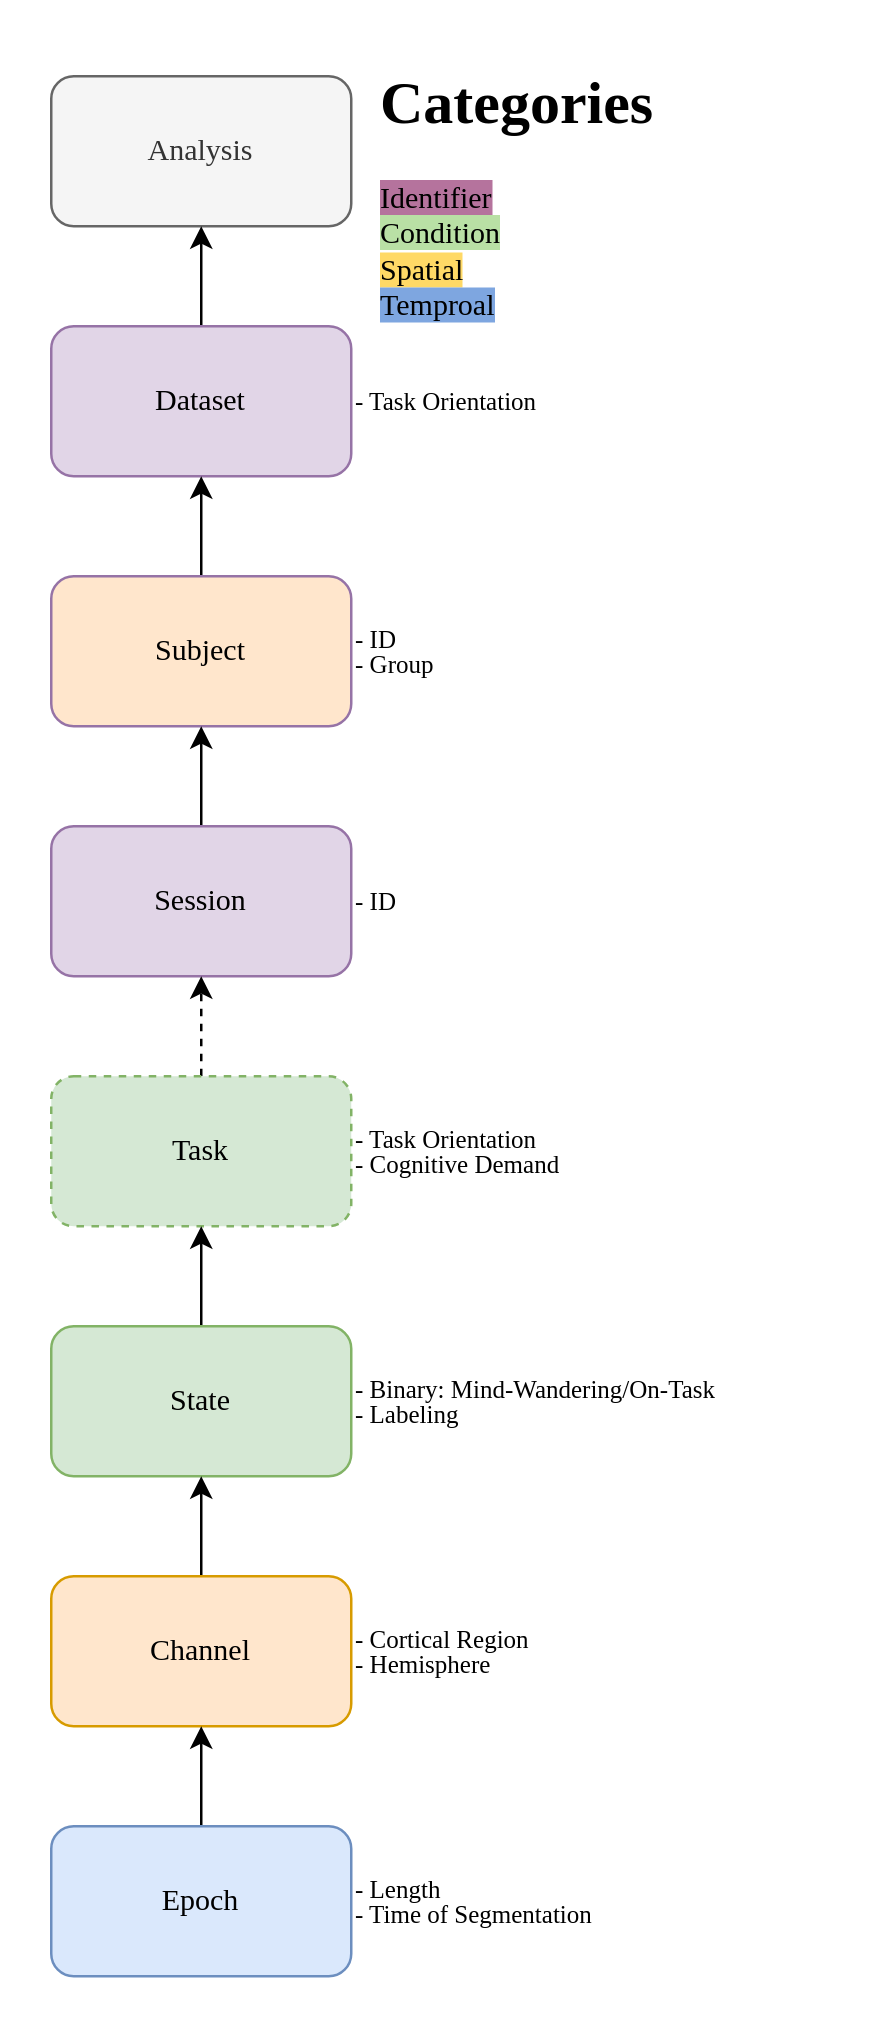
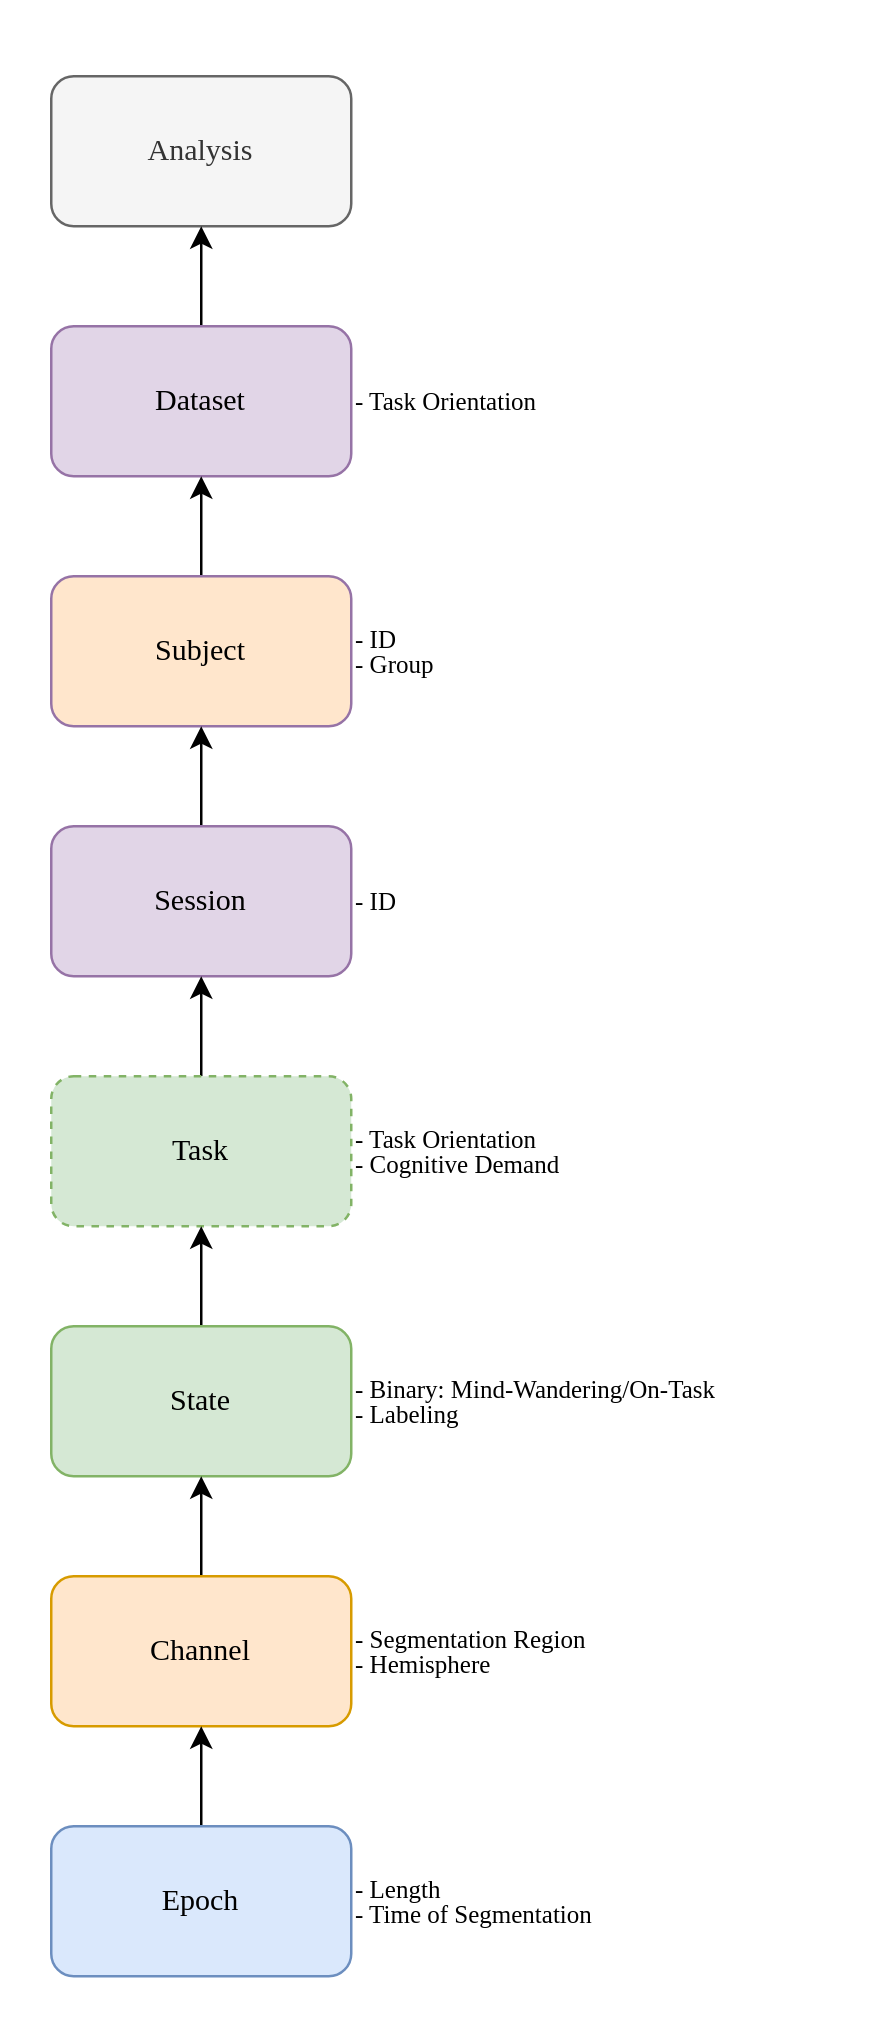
node "CategoriesIdentifier Condition Spatial Temproal": removed
edge "Task" -> "Session": style dashed -> solid
node "- Cortical Region": label "- Cortical Region" -> "- Segmentation Region"
